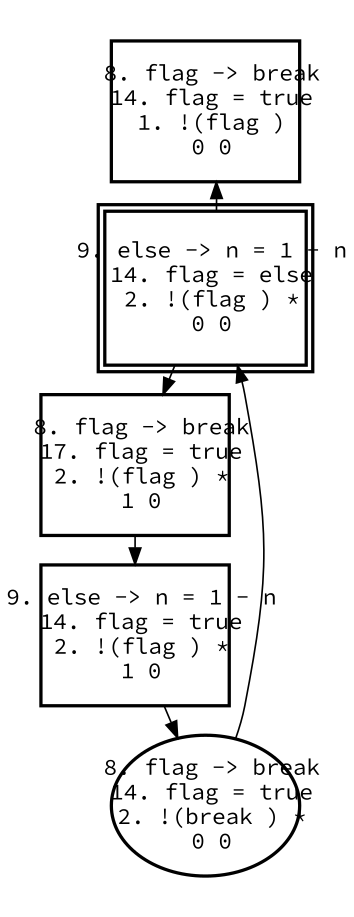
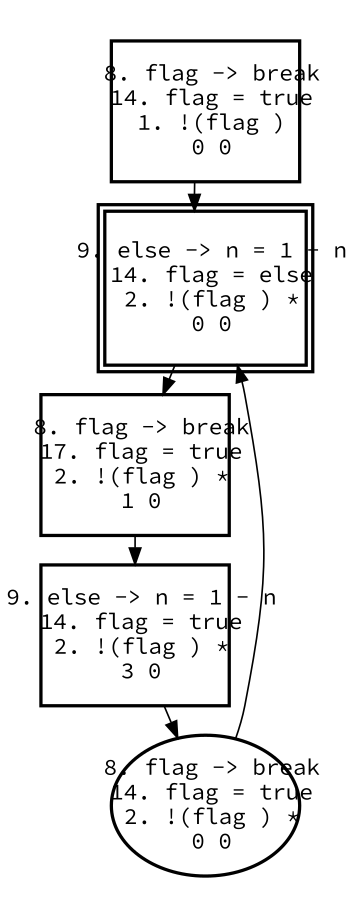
edge "9. else -> n = 1 - n 14. flag = else 2. !(flag ) * 0 0" -> "8. flag -> break 14. flag = true 1. !(flag ) 0 0": reversed
node "9. else -> n = 1 - n 14. flag = true 2. !(flag ) * 1 0": label "9. else -> n = 1 - n 14. flag = true 2. !(flag ) * 1 0" -> "9. else -> n = 1 - n 14. flag = true 2. !(flag ) * 3 0"
node "8. flag -> break 14. flag = true 2. !(break ) * 0 0": label "8. flag -> break 14. flag = true 2. !(break ) * 0 0" -> "8. flag -> break 14. flag = true 2. !(flag ) * 0 0"
